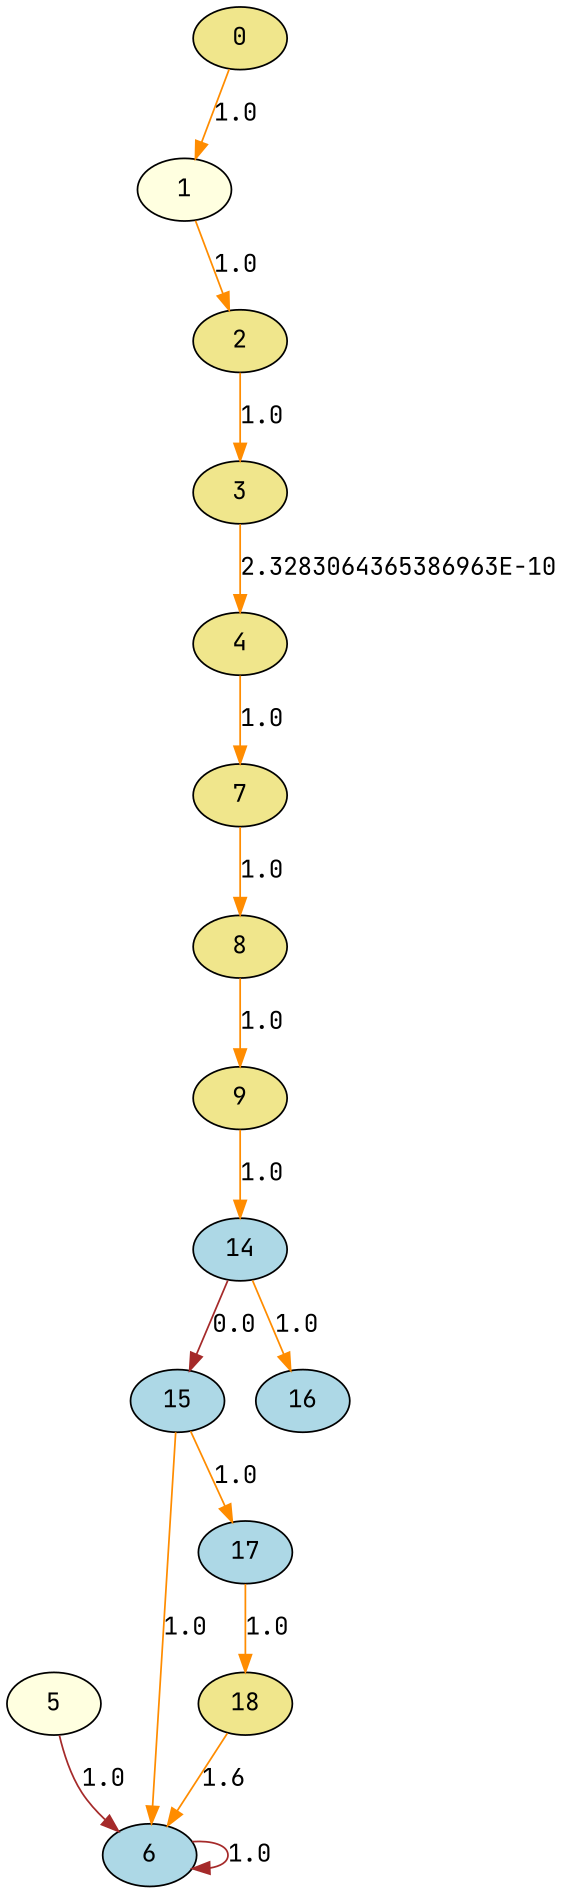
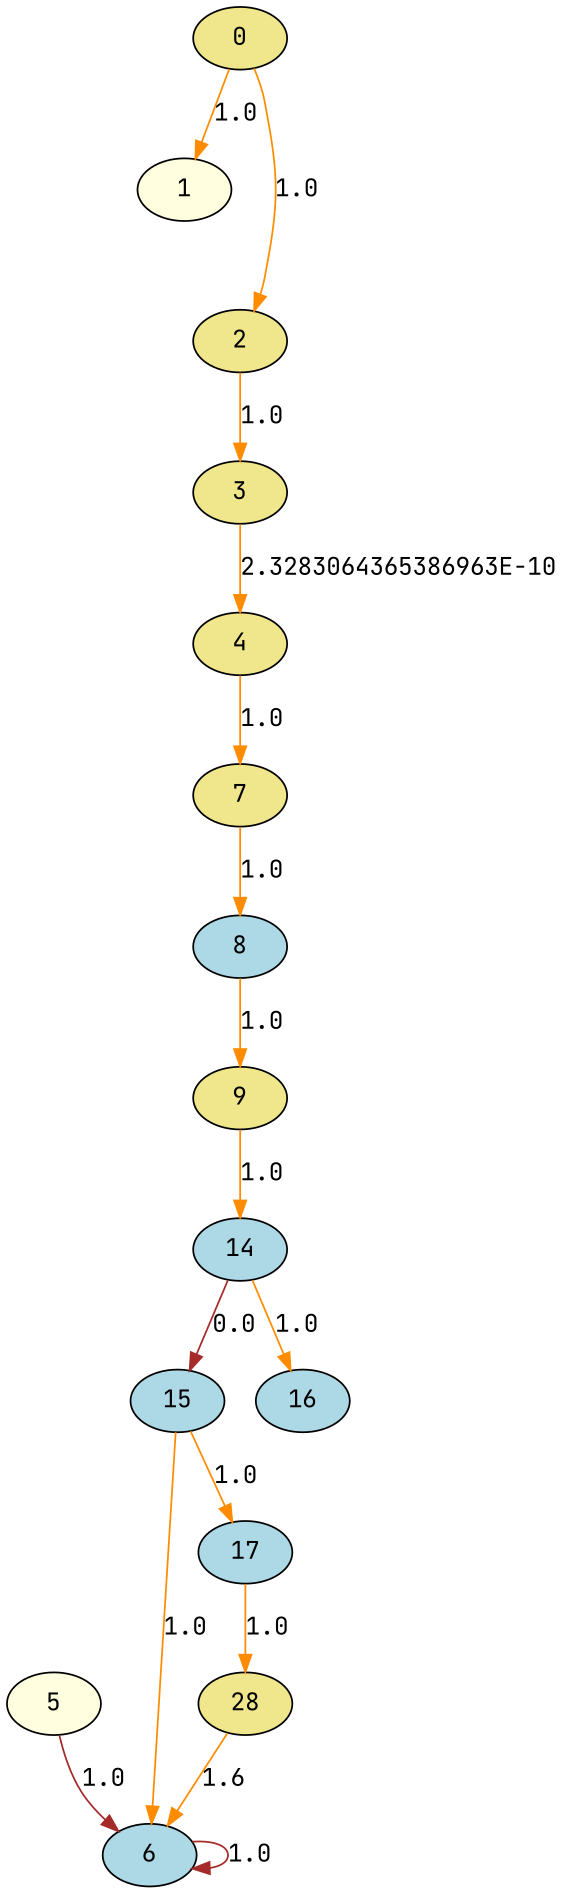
edge "1" -> "2": now "0" -> "2"
node "8": fillcolor khaki -> lightblue
node "18": label "18" -> "28"
